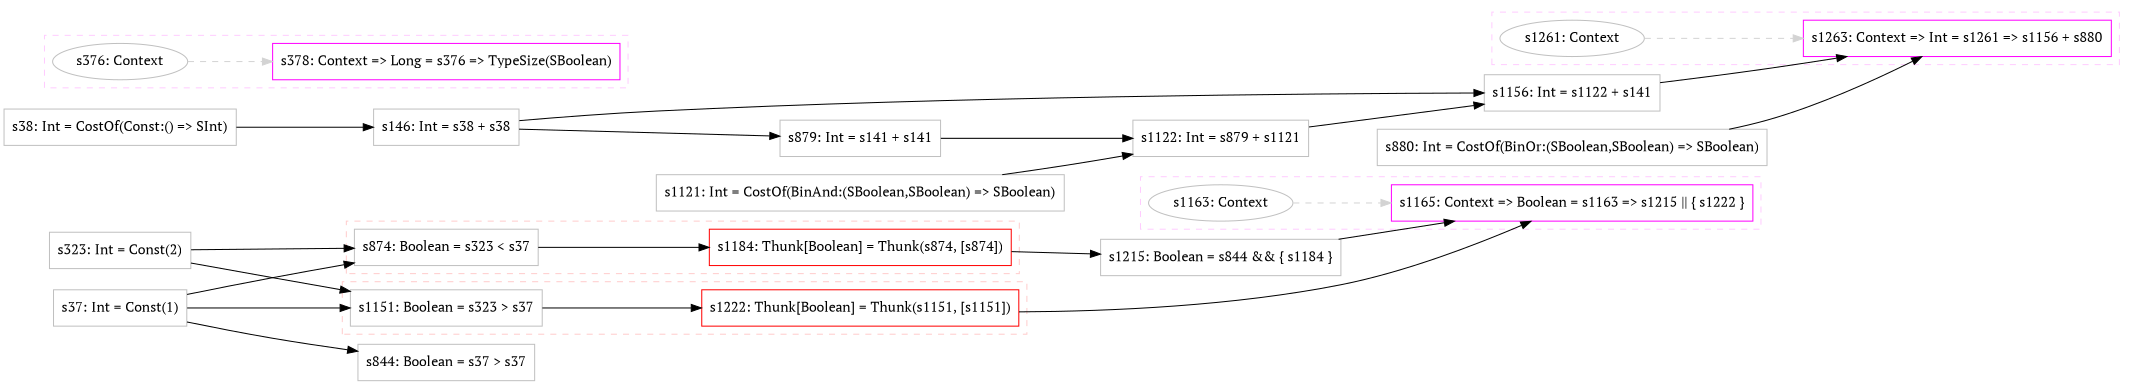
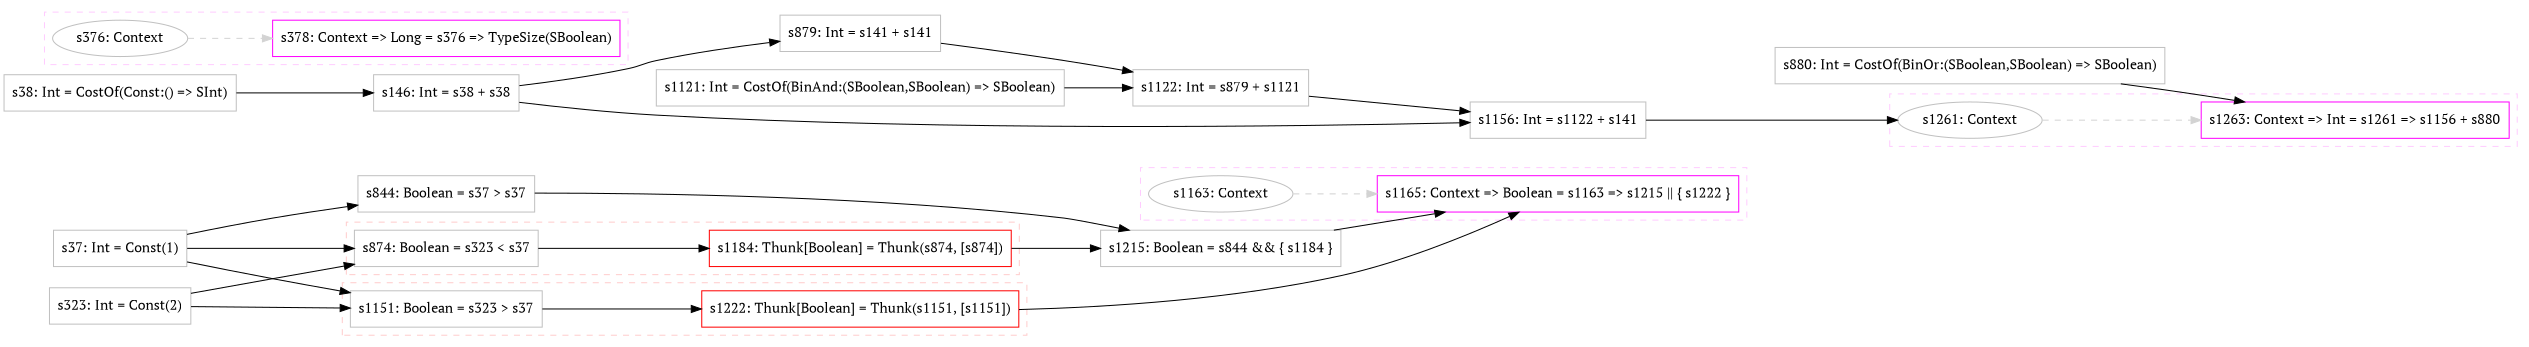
edge "s1156: Int = s1122 + s141" -> "s1263: Context => Int = s1261 => s1156 + s880": now "s1156: Int = s1122 + s141" -> "s1261: Context"
edge "s844: Boolean = s37 > s37" -> "s1215: Boolean = s844 && { s1184 }": added
